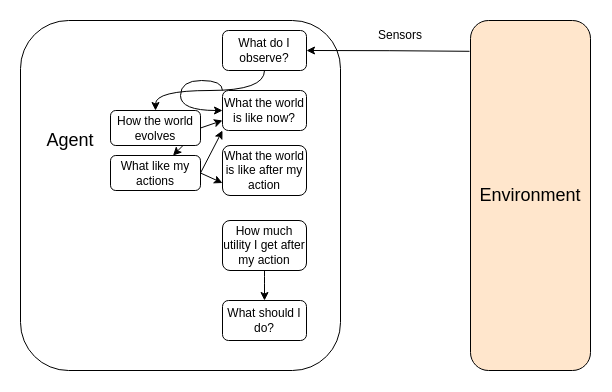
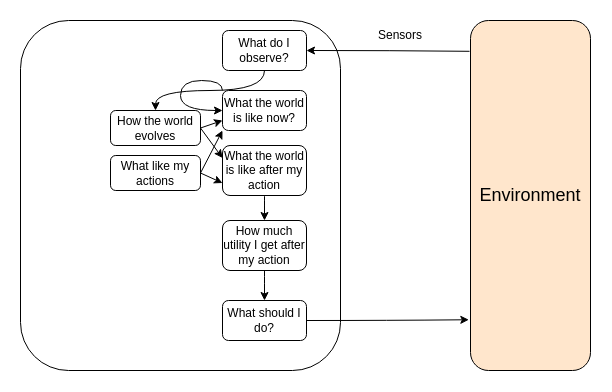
node "Agent": removed
edge "How the world evolves" -> "What like my actions": now "How the world evolves" -> "What the world is like after my action"
edge "What the world is like after my action" -> "How much utility I get after my action": added
edge "What should I do?" -> "Environment": added
